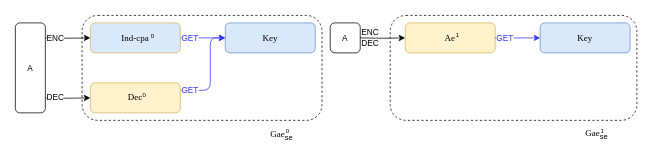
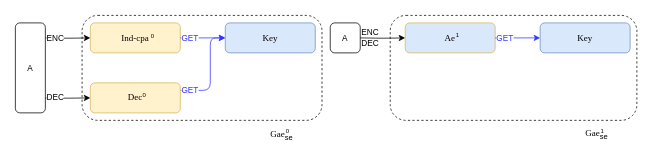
node "Ind-cpa": fillcolor #dae8fc -> #fff2cc
node "Ae": fillcolor #fff2cc -> #dae8fc
